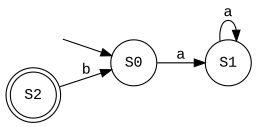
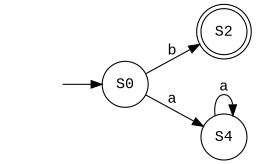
node "S1": label "S1" -> "S4"
edge "S2" -> "S0": reversed
